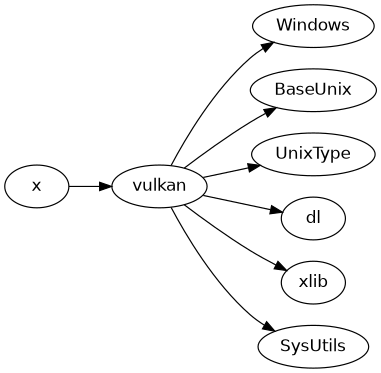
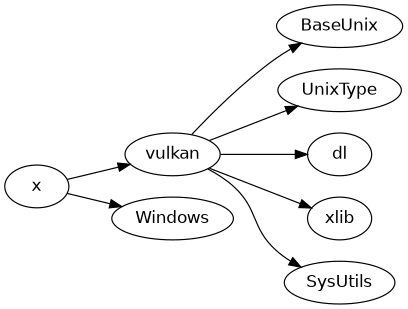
edge "vulkan" -> "Windows": now "x" -> "Windows"
